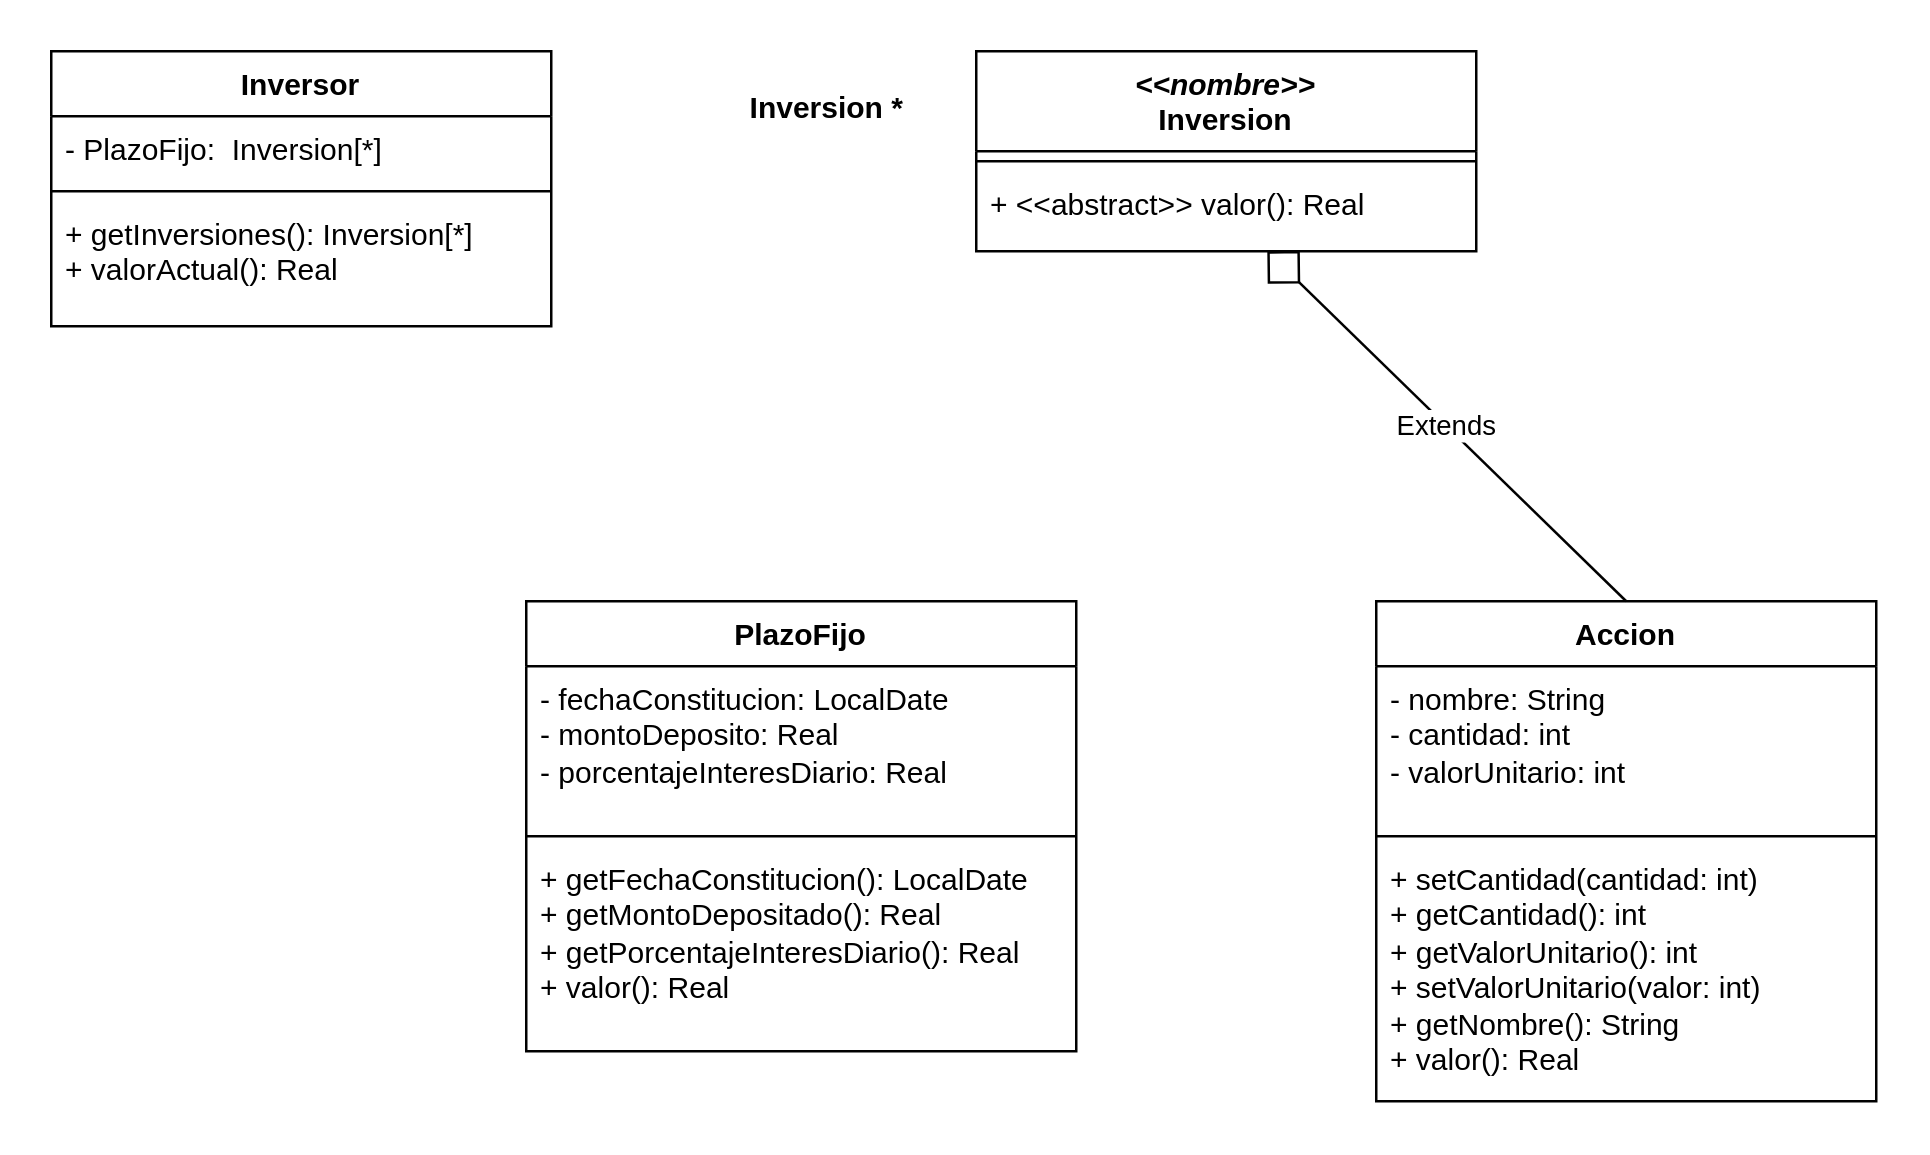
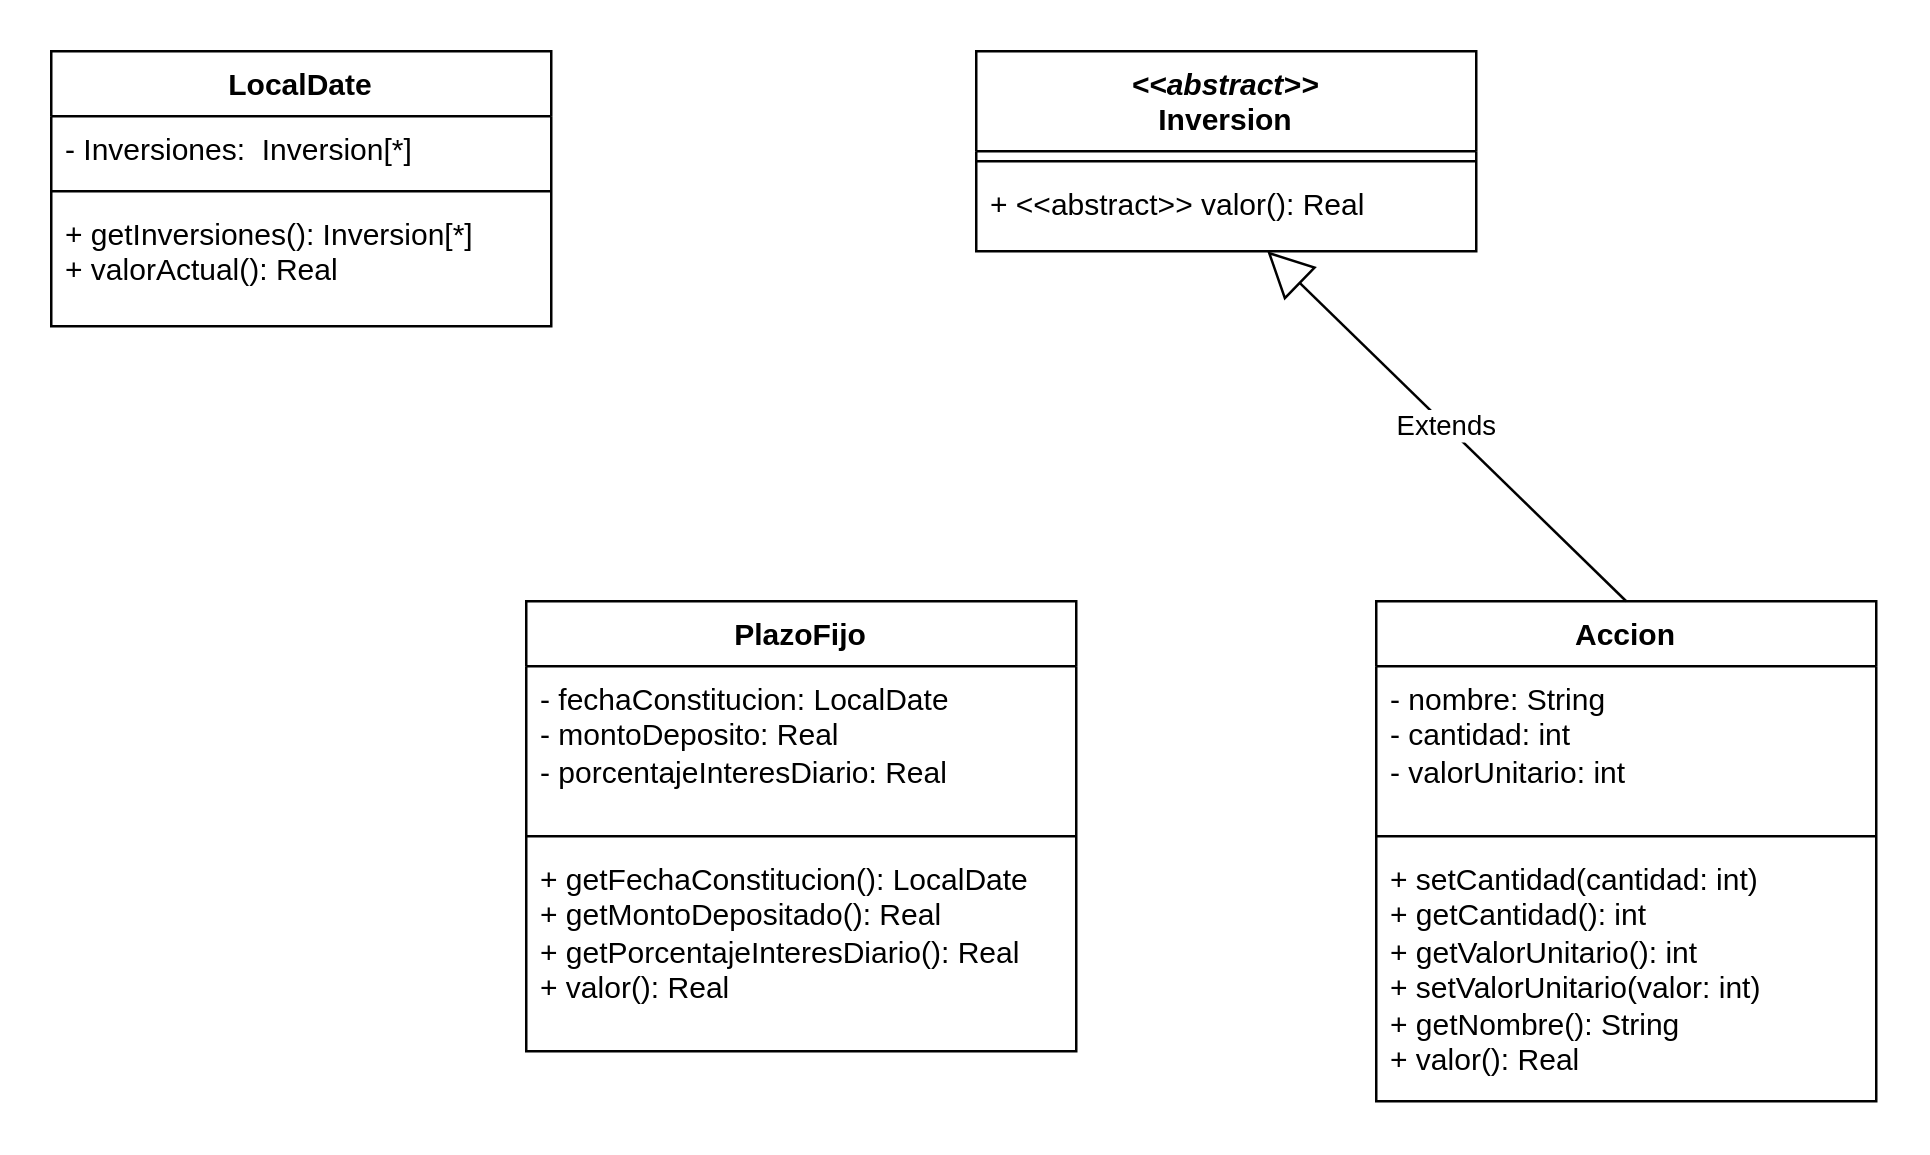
node "Inversor": label "Inversor" -> "LocalDate"
node "<<nombre>> Inversion": label "<<nombre>> Inversion" -> "<<abstract>> Inversion"
node "Inversion *": removed
node "- PlazoFijo: Inversion[*]": label "- PlazoFijo: Inversion[*]" -> "- Inversiones: Inversion[*]"
edge "Accion" -> "+ <<abstract>> valor(): Real": arrowhead diamond -> block
